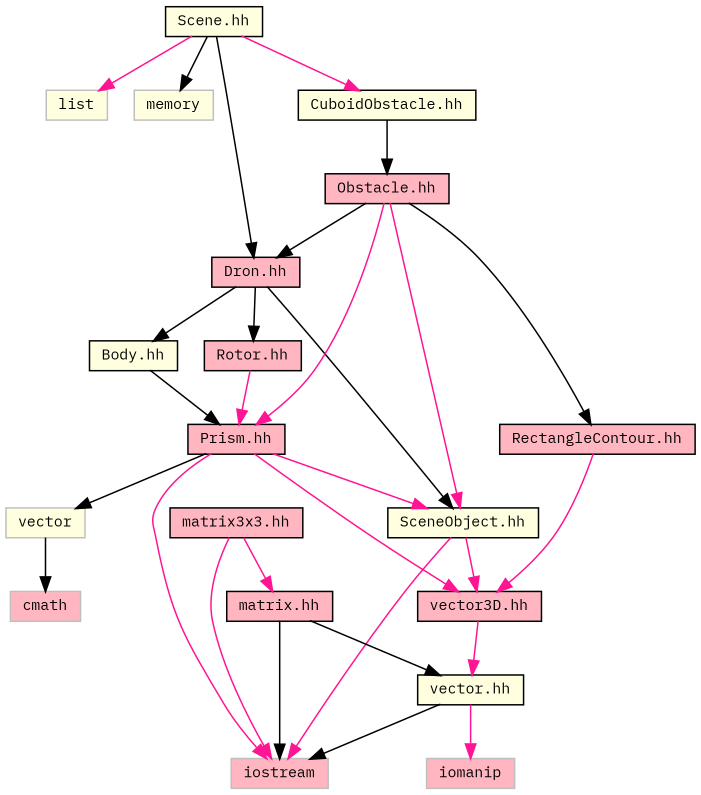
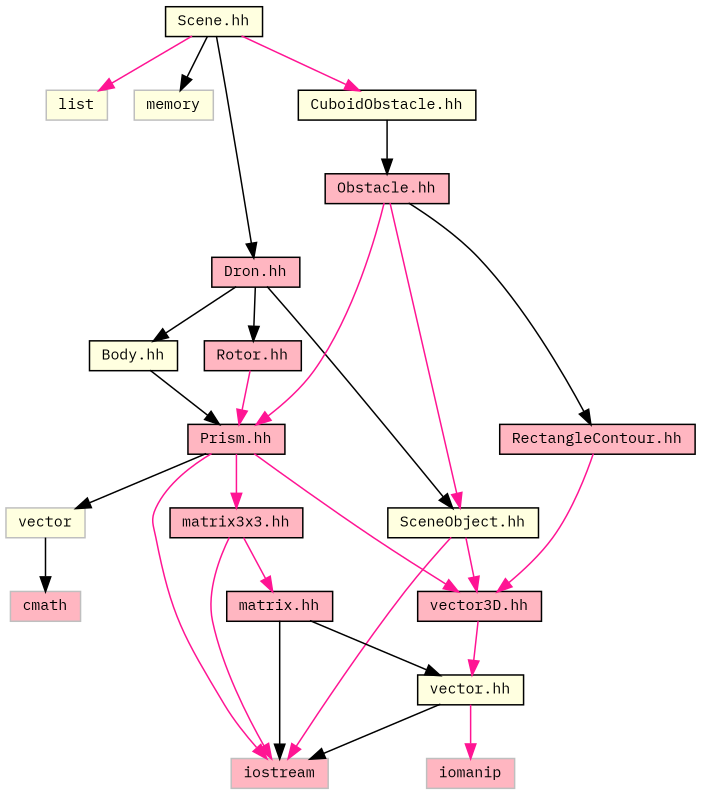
edge "Obstacle.hh" -> "Dron.hh": removed
edge "Prism.hh" -> "SceneObject.hh": now "Prism.hh" -> "matrix3x3.hh"
